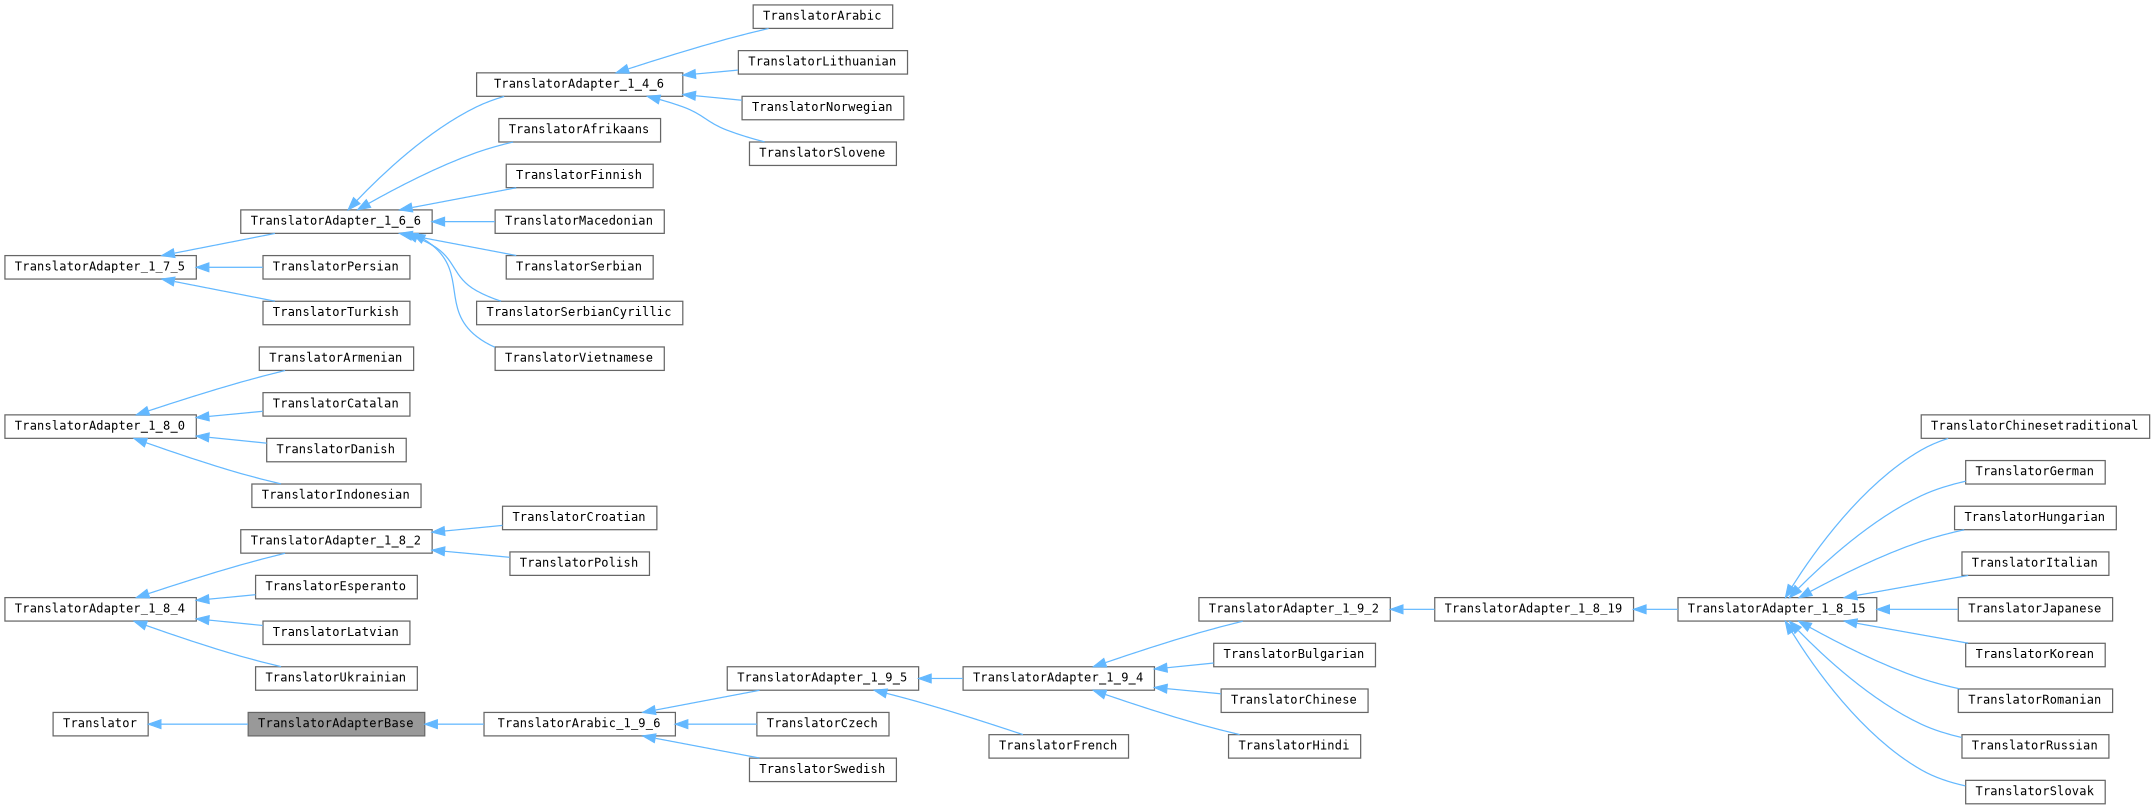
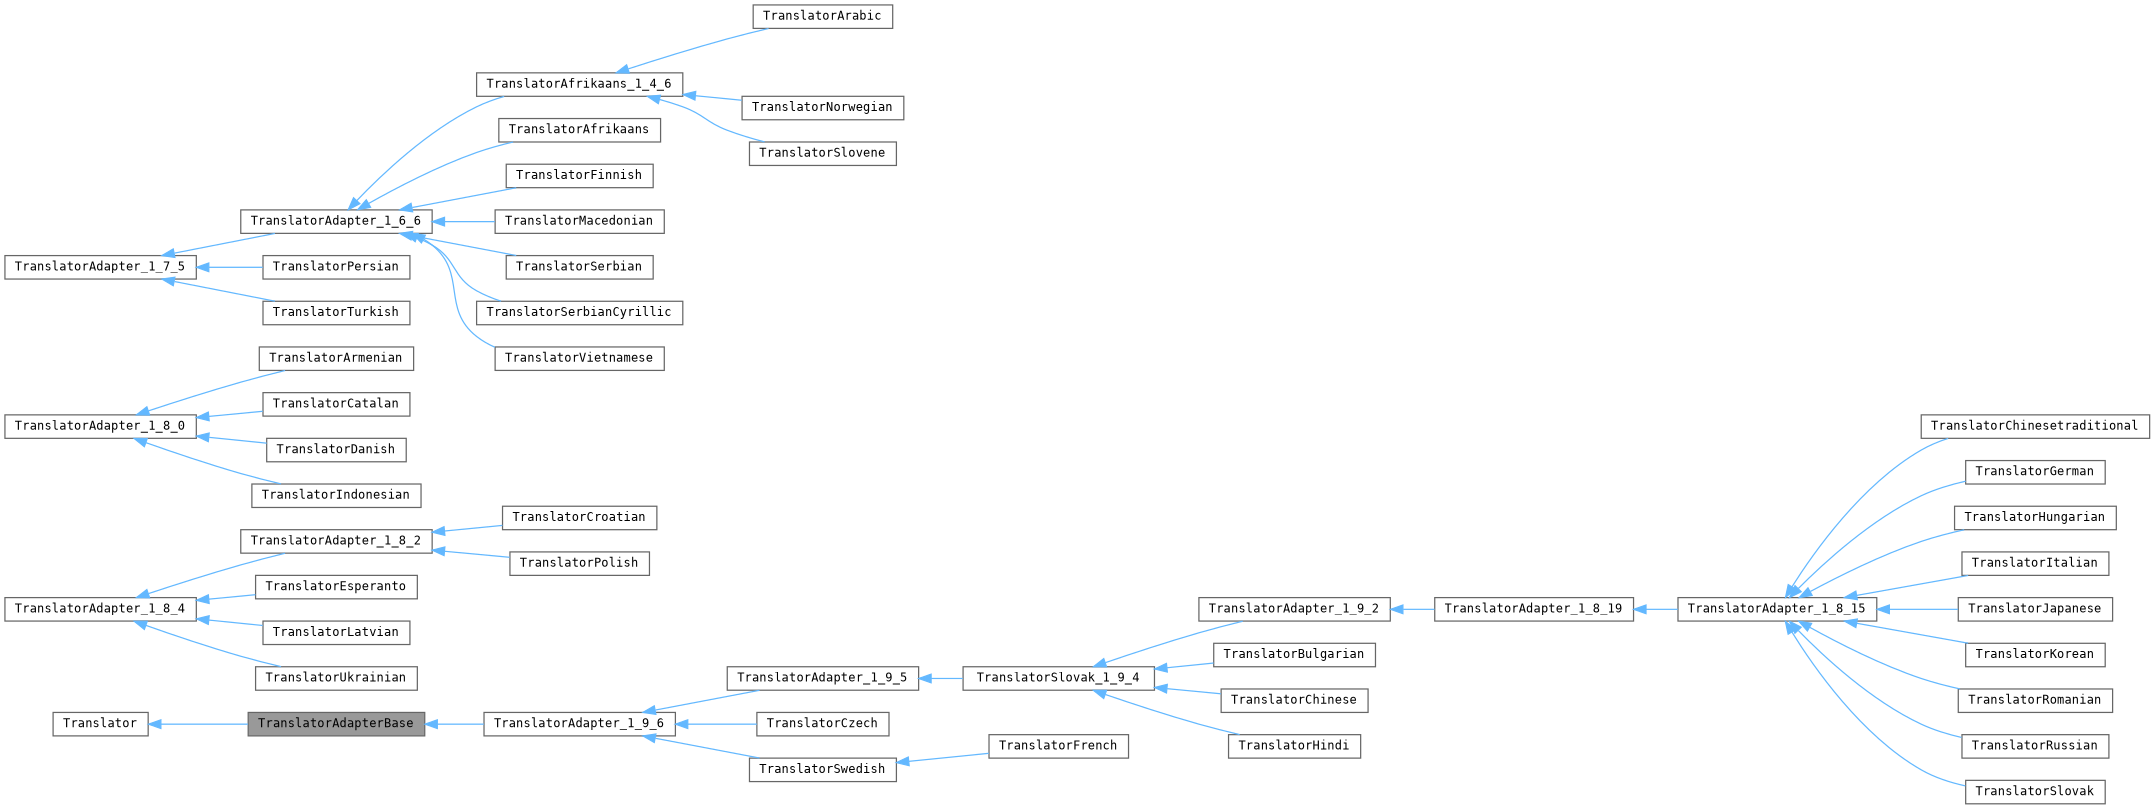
node "TranslatorLithuanian": removed
node "TranslatorAdapter_1_4_6": label "TranslatorAdapter_1_4_6" -> "TranslatorAfrikaans_1_4_6"
node "TranslatorAdapter_1_9_4": label "TranslatorAdapter_1_9_4" -> "TranslatorSlovak_1_9_4"
edge "TranslatorFrench" -> "TranslatorAdapter_1_9_5": now "TranslatorFrench" -> "TranslatorSwedish"
node "TranslatorArabic_1_9_6": label "TranslatorArabic_1_9_6" -> "TranslatorAdapter_1_9_6"
